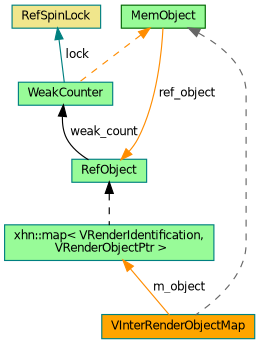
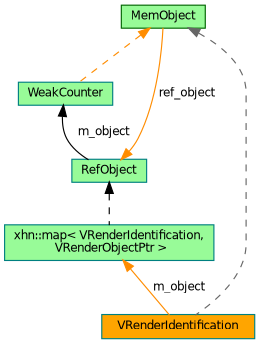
node "RefSpinLock": removed
edge "RefObject" -> "WeakCounter": label " weak_count" -> " m_object"
node "VInterRenderObjectMap": label "VInterRenderObjectMap" -> "VRenderIdentification"
